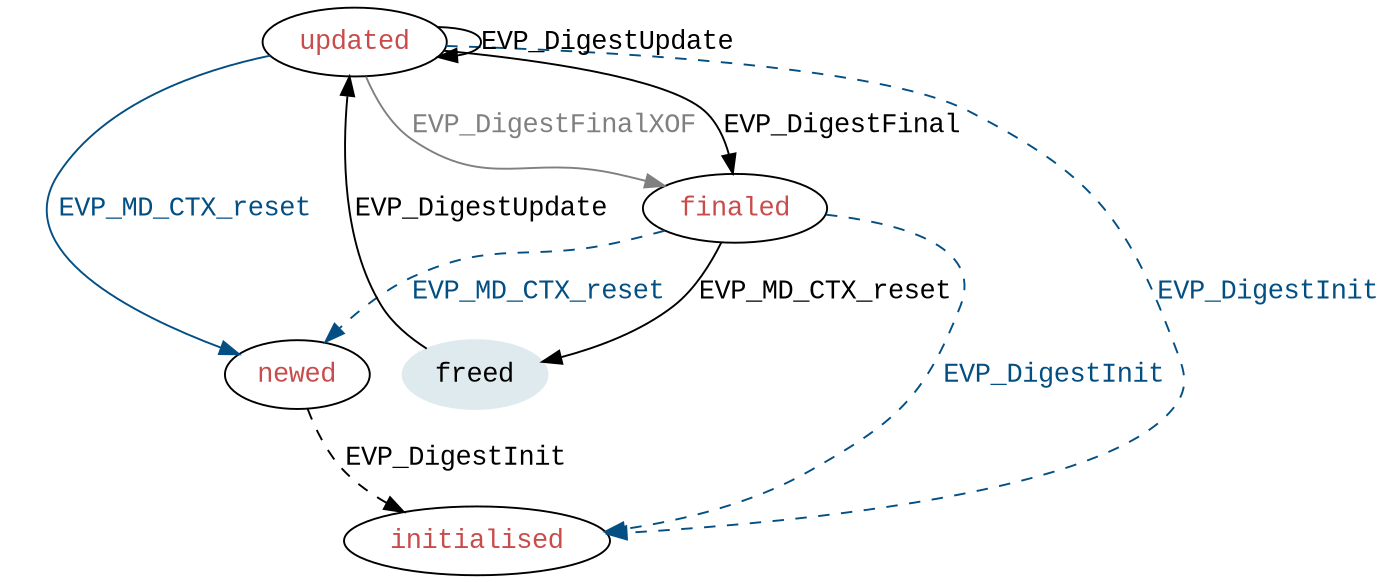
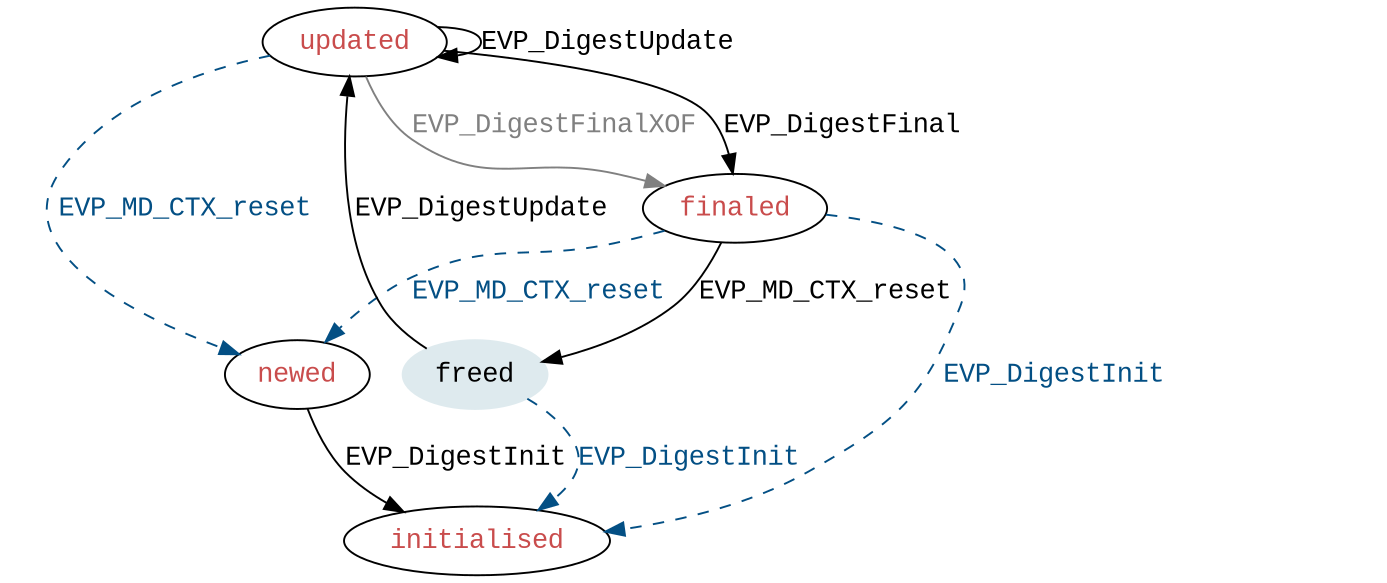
edge "updated" -> "newed": style solid -> dashed
edge "updated" -> "initialised": now "freed" -> "initialised"
edge "newed" -> "initialised": style dashed -> solid
